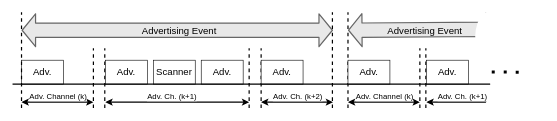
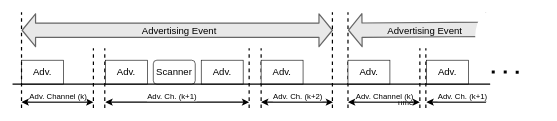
node "Scanner": shape rectangle -> rounded rectangle
node "Time": moved (396, 96) -> (405, 102)
